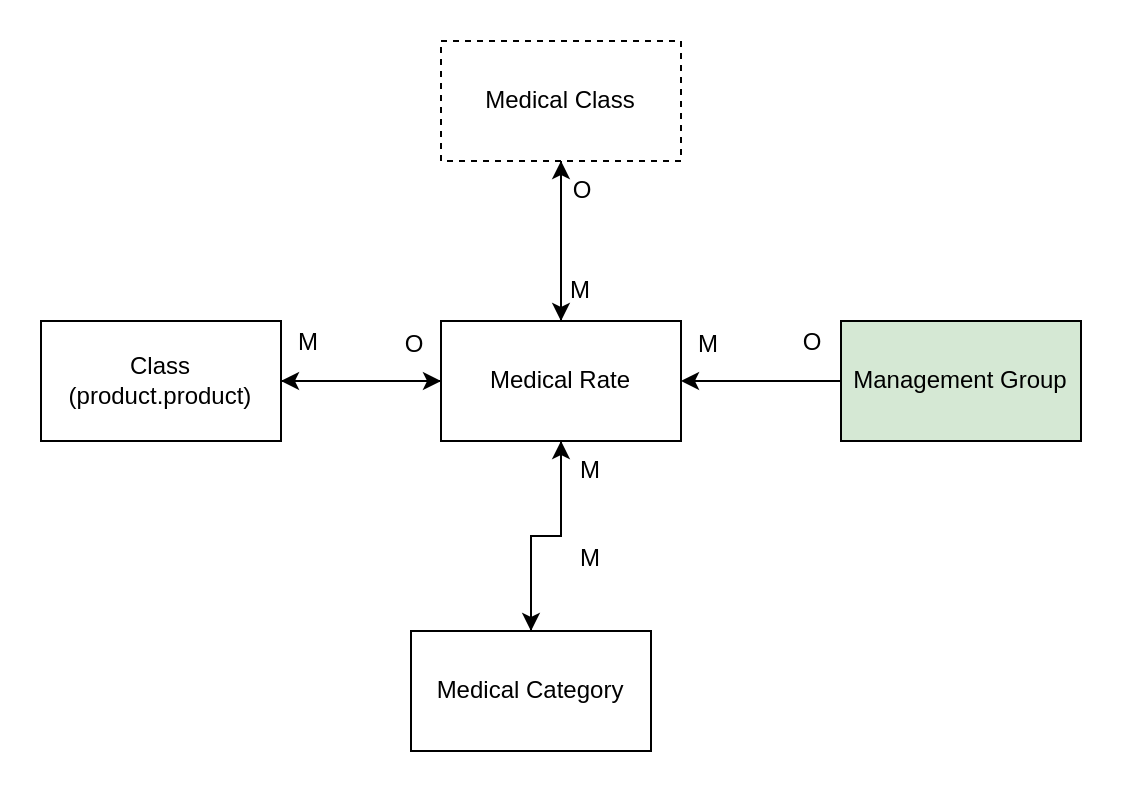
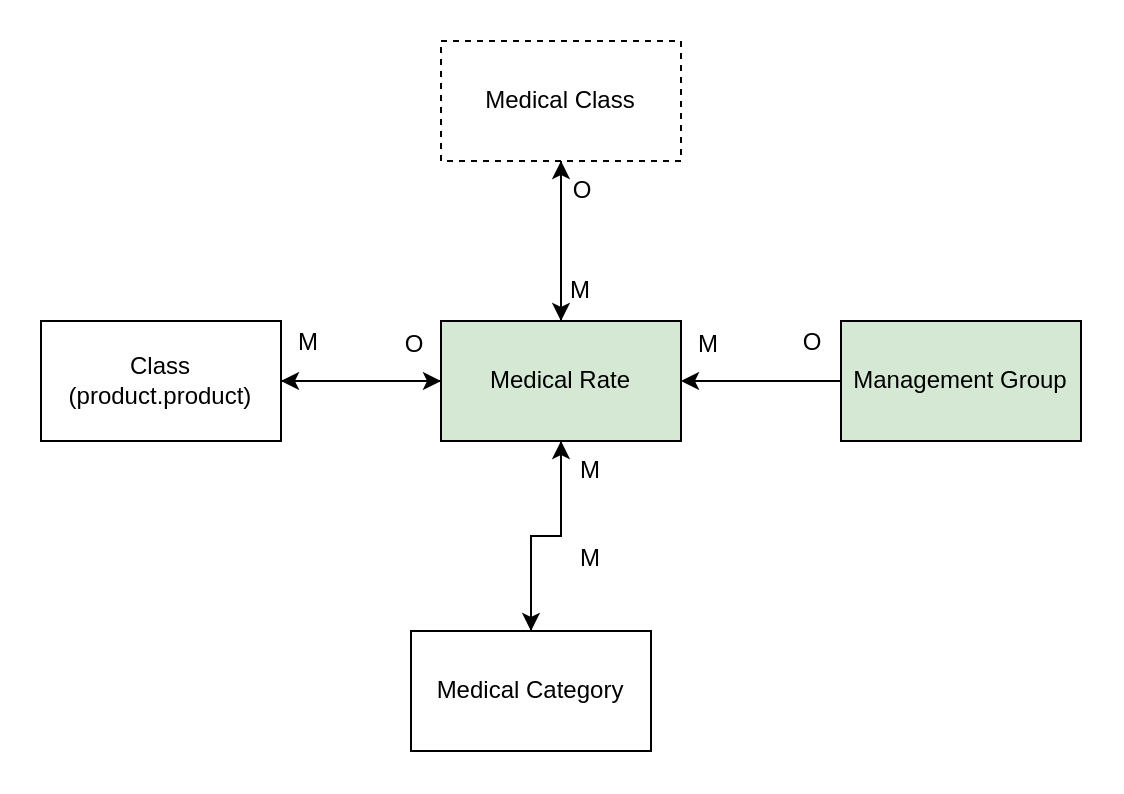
node "Medical Rate": fillcolor #ffffff -> #d5e8d4
